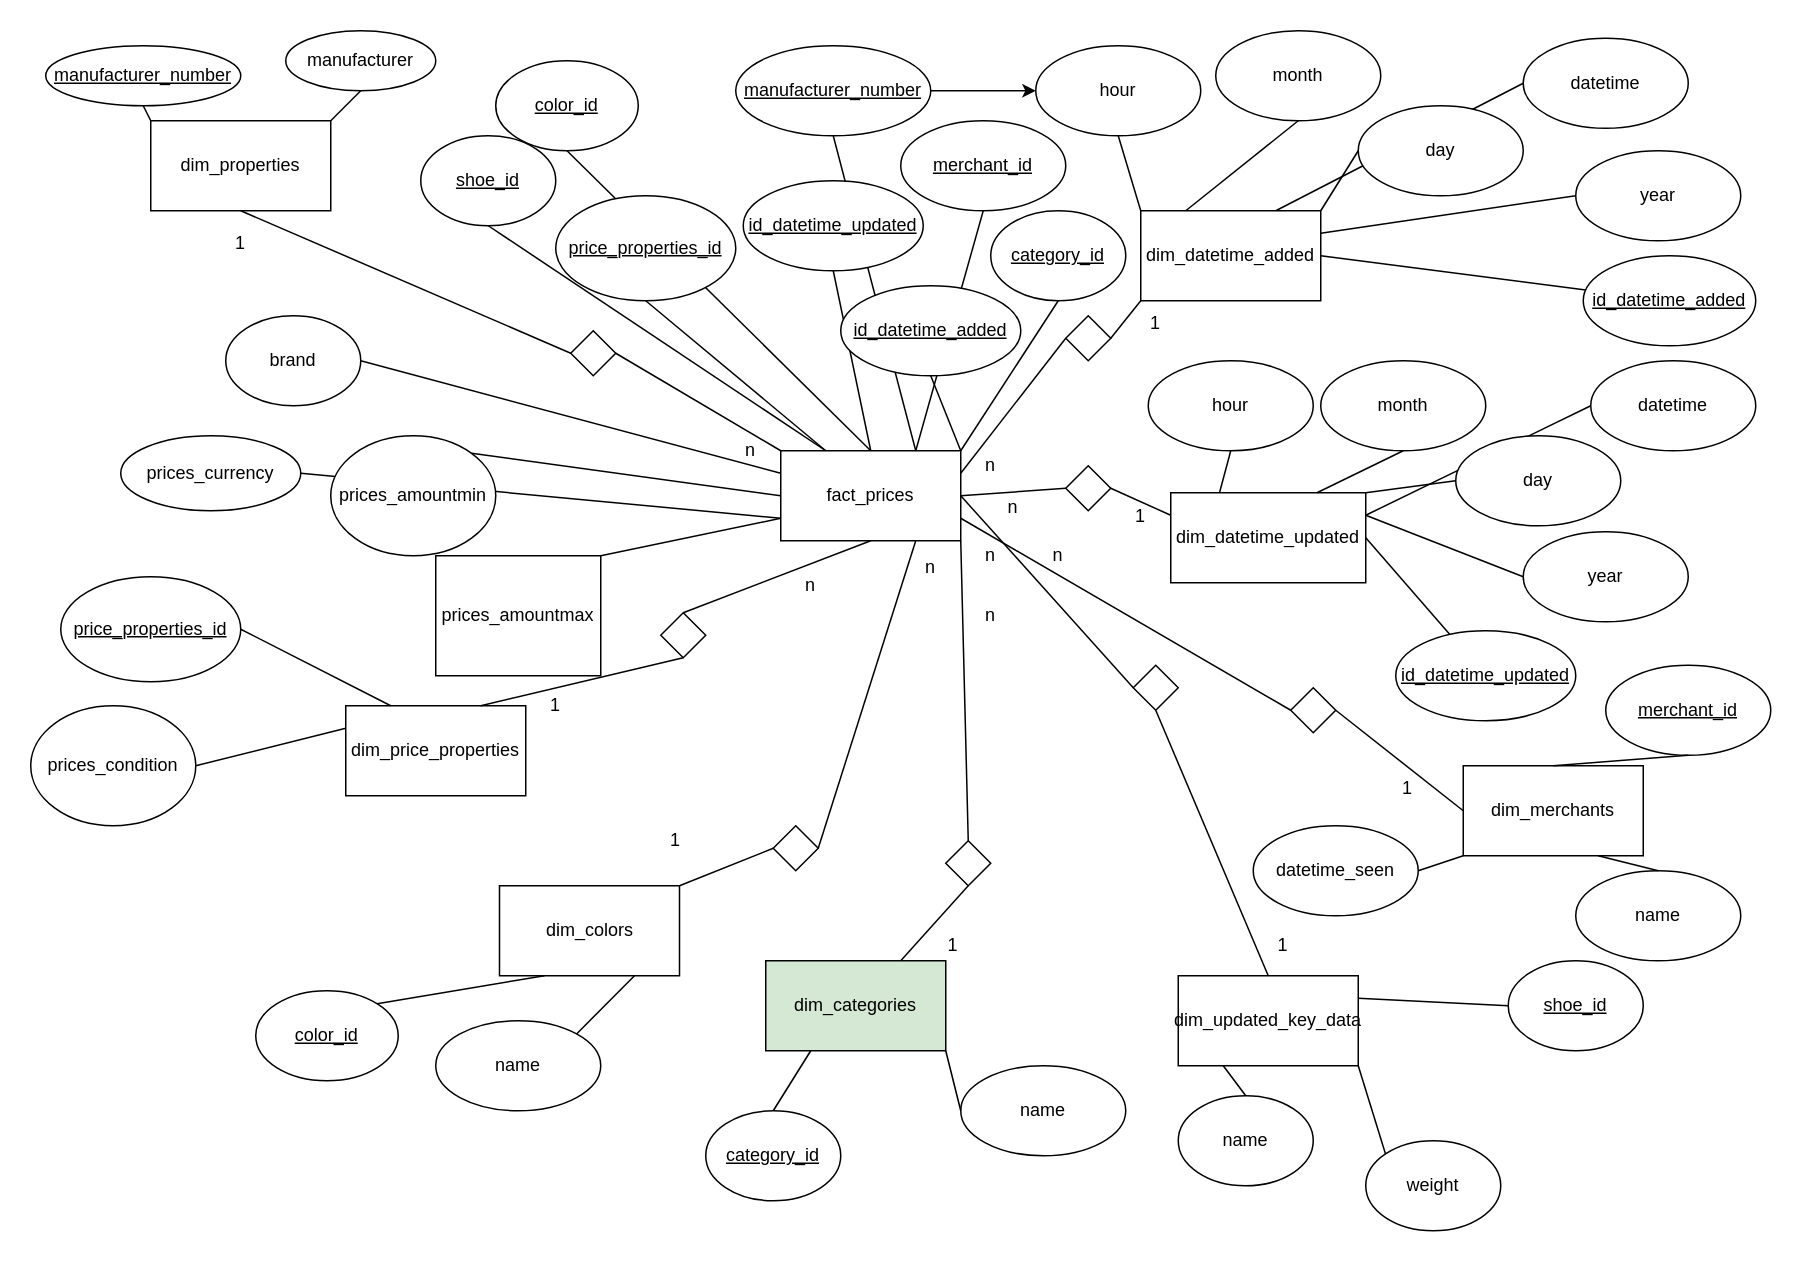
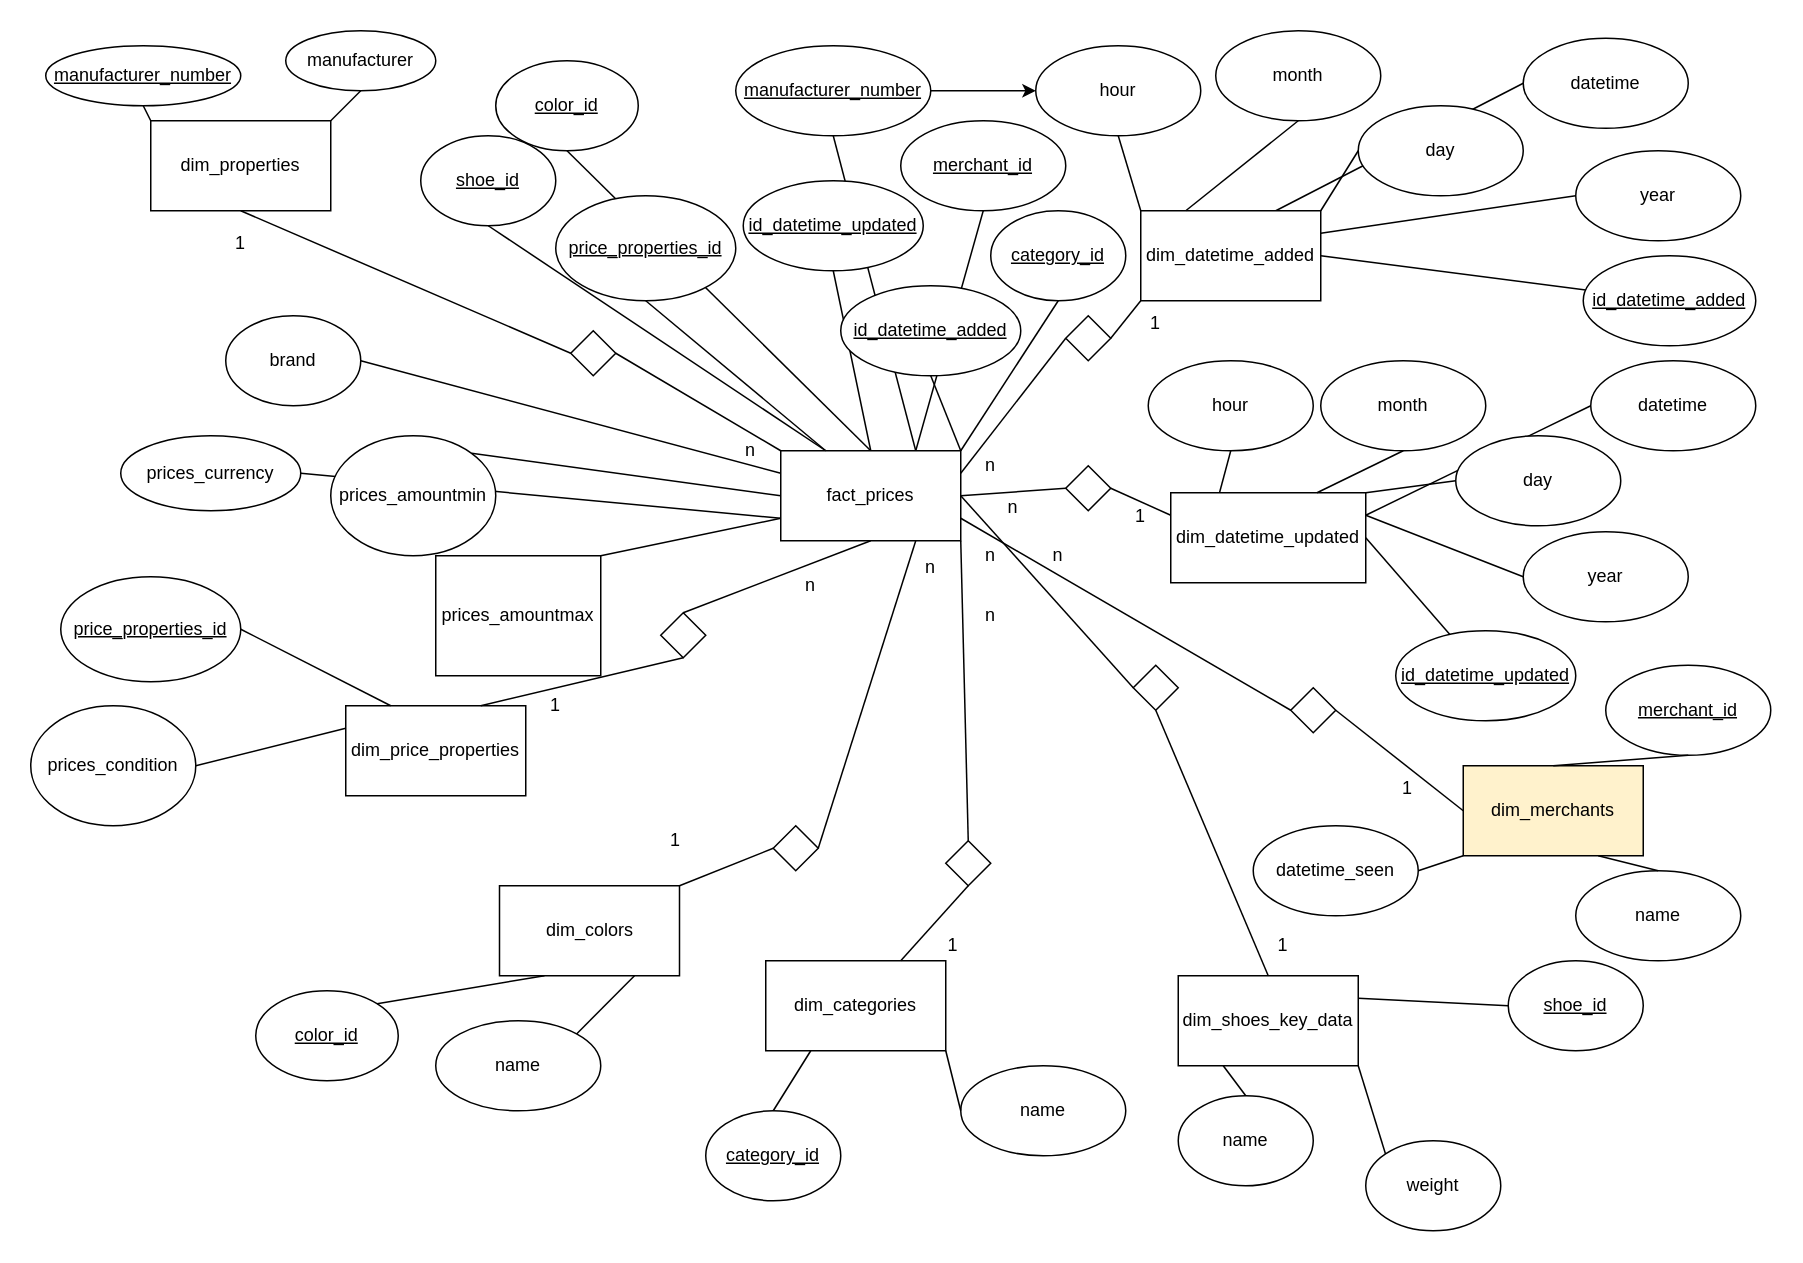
node "dim_merchants": fillcolor #ffffff -> #fff2cc
node "dim_categories": fillcolor #d5e8d4 -> #ffffff
node "dim_updated_key_data": label "dim_updated_key_data" -> "dim_shoes_key_data"
